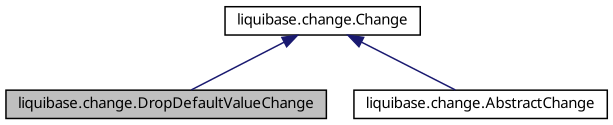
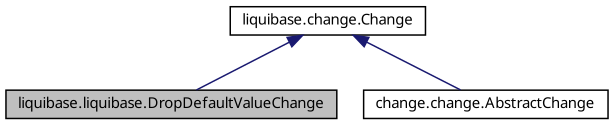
node "liquibase.change.DropDefaultValueChange": label "liquibase.change.DropDefaultValueChange" -> "liquibase.liquibase.DropDefaultValueChange"
node "liquibase.change.AbstractChange": label "liquibase.change.AbstractChange" -> "change.change.AbstractChange"
